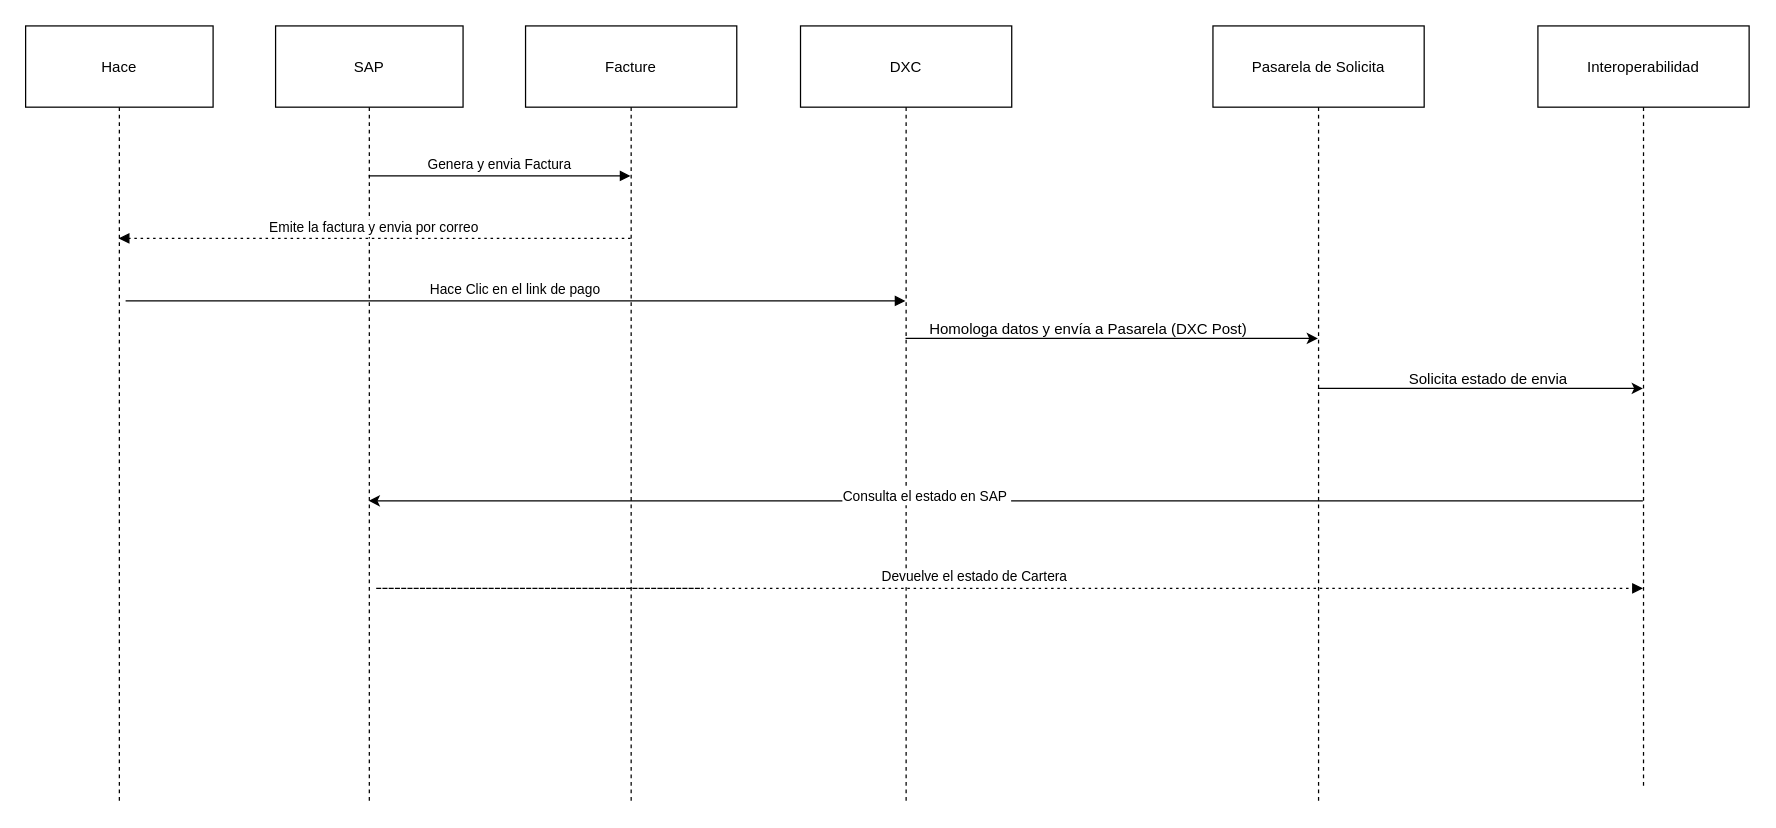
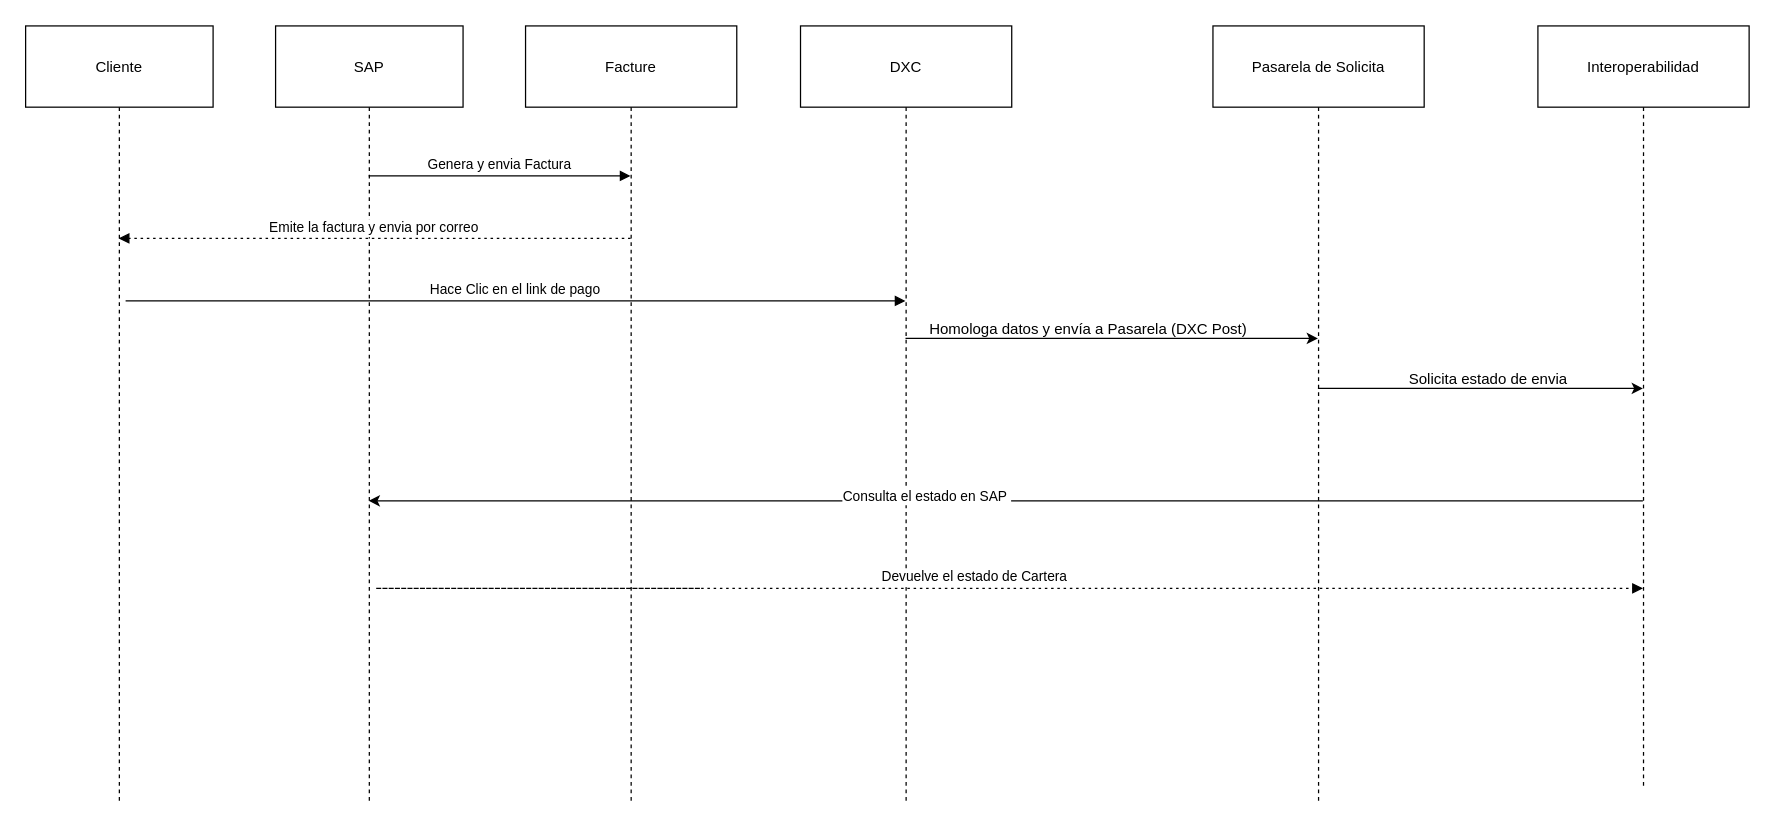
node "Hace": label "Hace" -> "Cliente"
